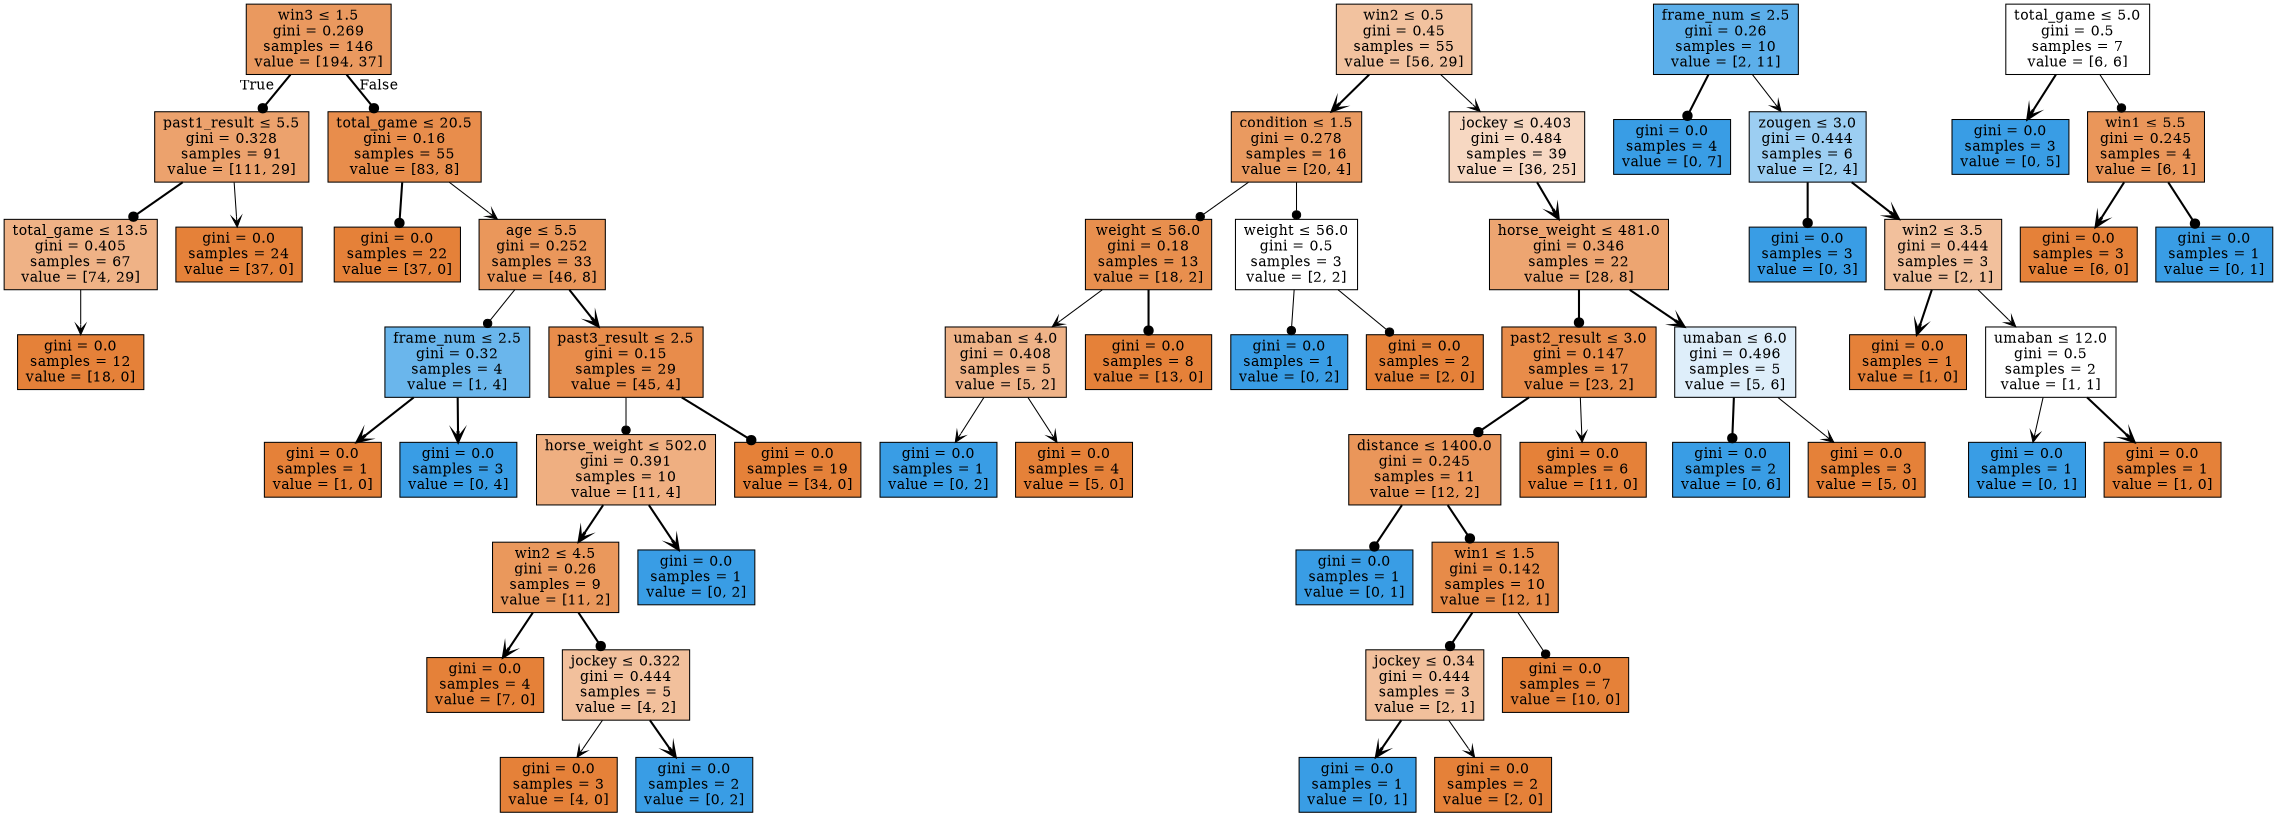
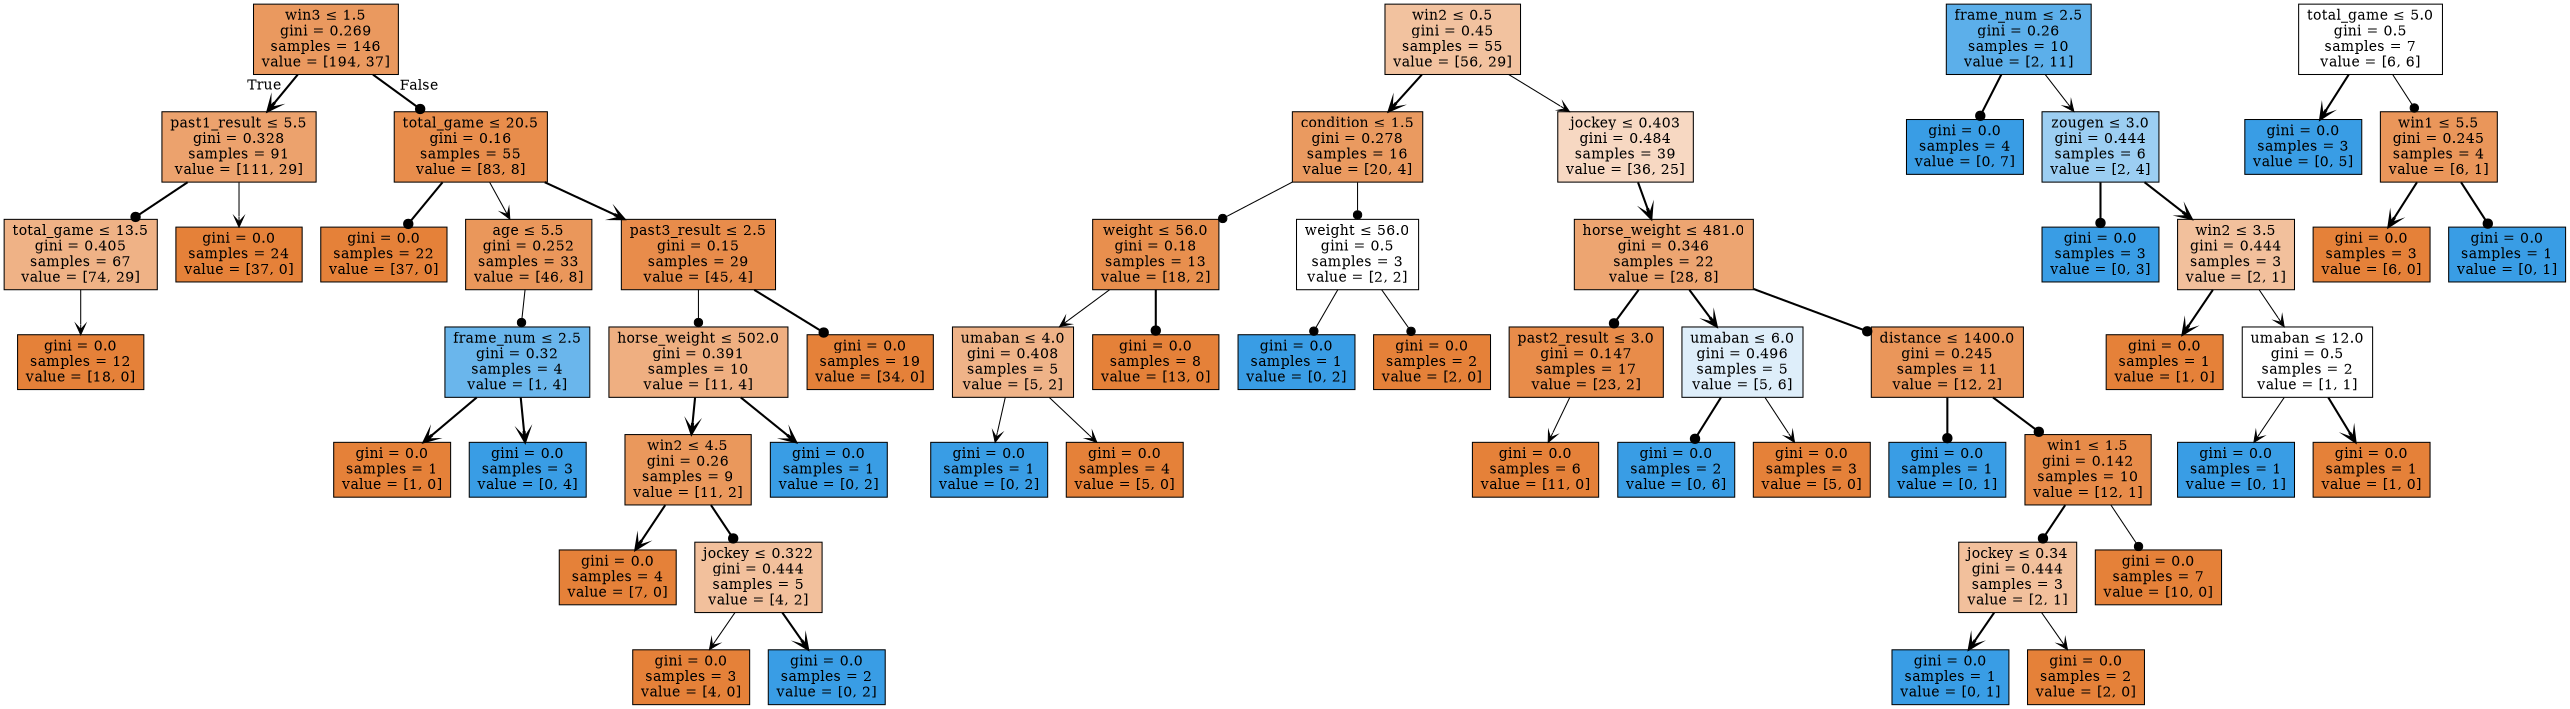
edge "win3 ≤ 1.5" -> "past1_result ≤ 5.5": arrowhead dot -> vee
edge "age ≤ 5.5" -> "past3_result ≤ 2.5": now "total_game ≤ 20.5" -> "past3_result ≤ 2.5"
edge "past2_result ≤ 3.0" -> "distance ≤ 1400.0": now "horse_weight ≤ 481.0" -> "distance ≤ 1400.0"
